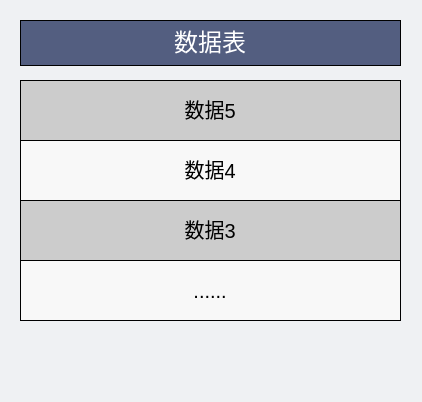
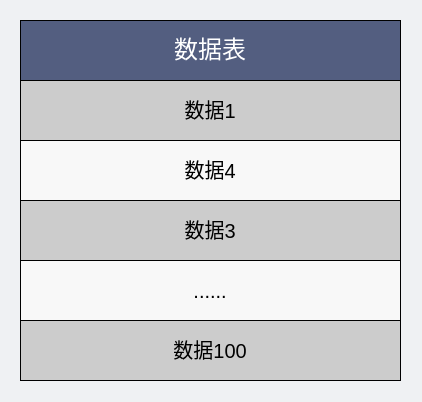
node "数据表": size 380x45 -> 380x60
node "数据5": label "数据5" -> "数据1"
node "数据100": added
